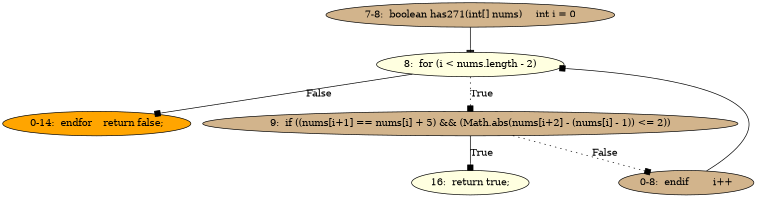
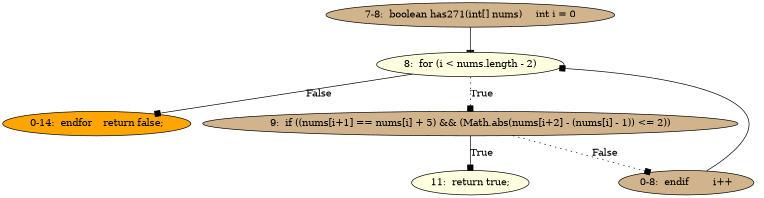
node "16:  return true;": label "16:  return true;" -> "11:  return true;"
